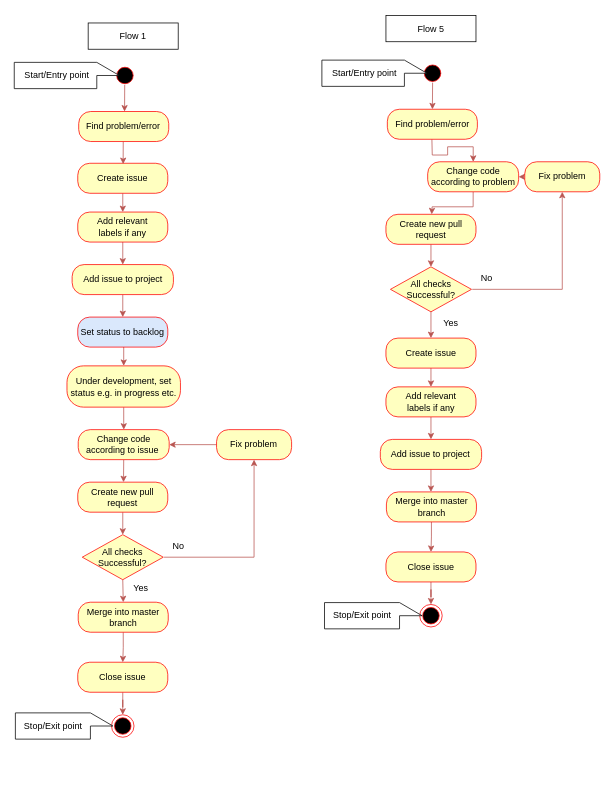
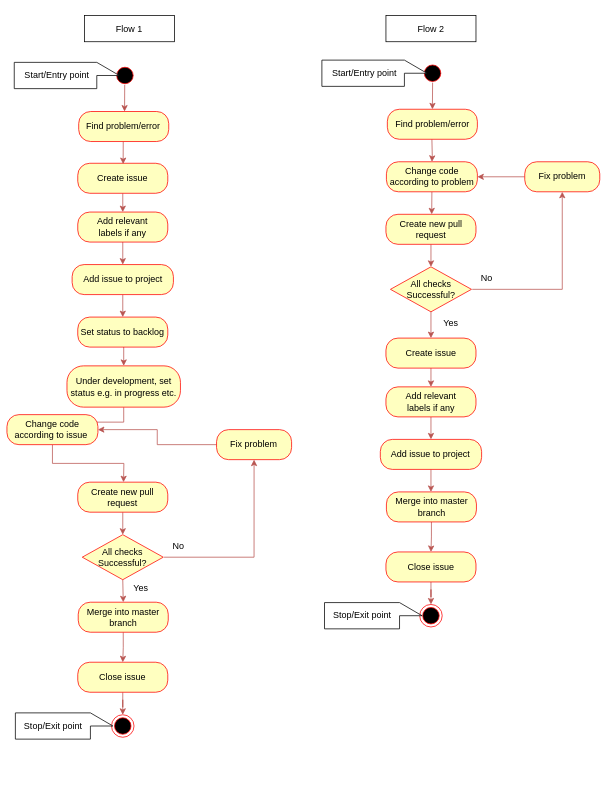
node "Flow 5": label "Flow 5" -> "Flow 2"
node "Flow 1": moved (133, 36) -> (129, 29)
node "Change code according to problem": moved (473, 177) -> (432, 177)
node "Set status to backlog": fillcolor #dae8fc -> #ffffc0
node "Change code according to issue": moved (124, 444) -> (52, 429)
